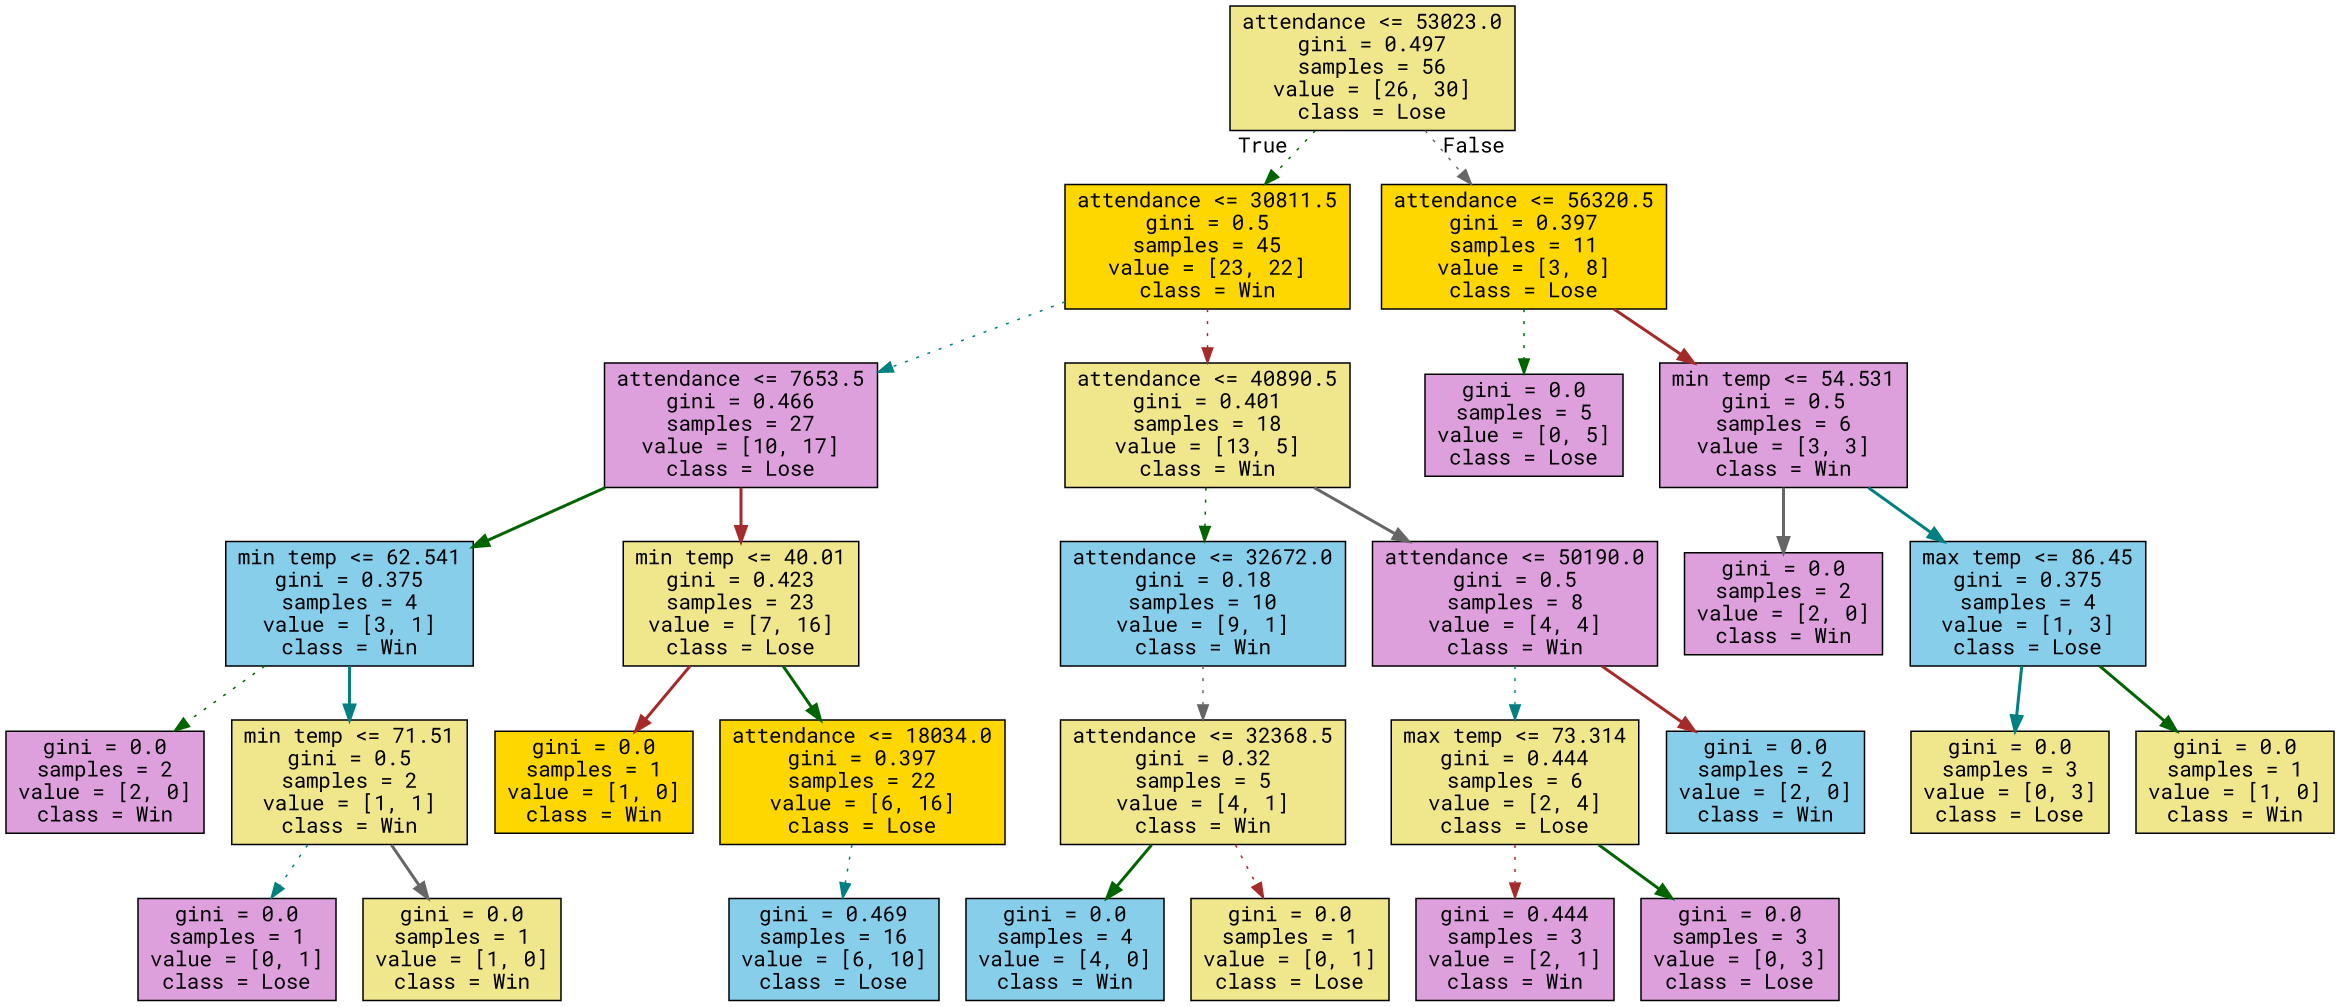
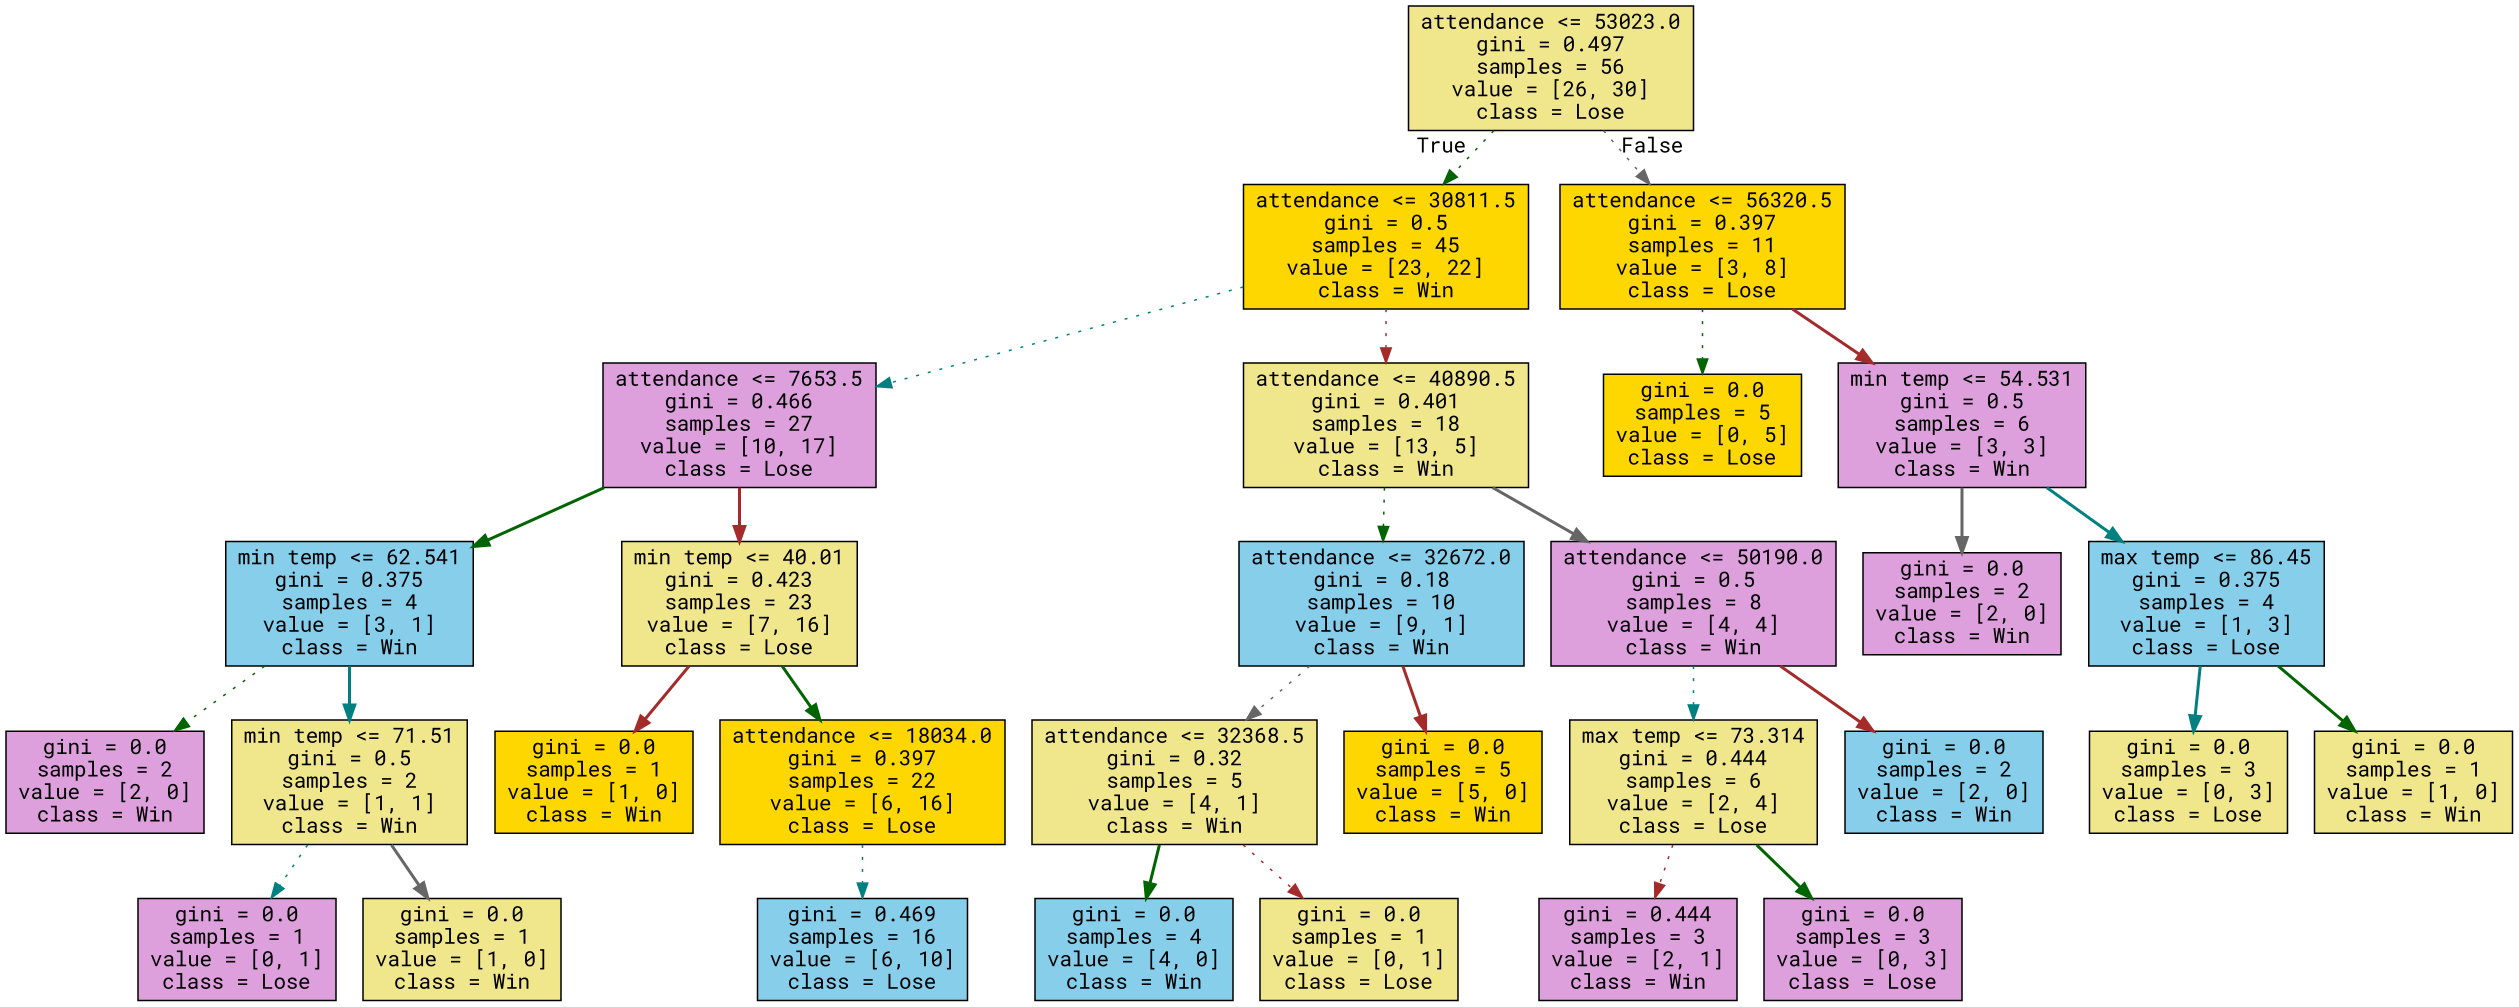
node "gini = 0.0 samples = 5 value = [0, 5] class = Lose": fillcolor plum -> gold
node "gini = 0.0 samples = 5 value = [5, 0] class = Win": added
